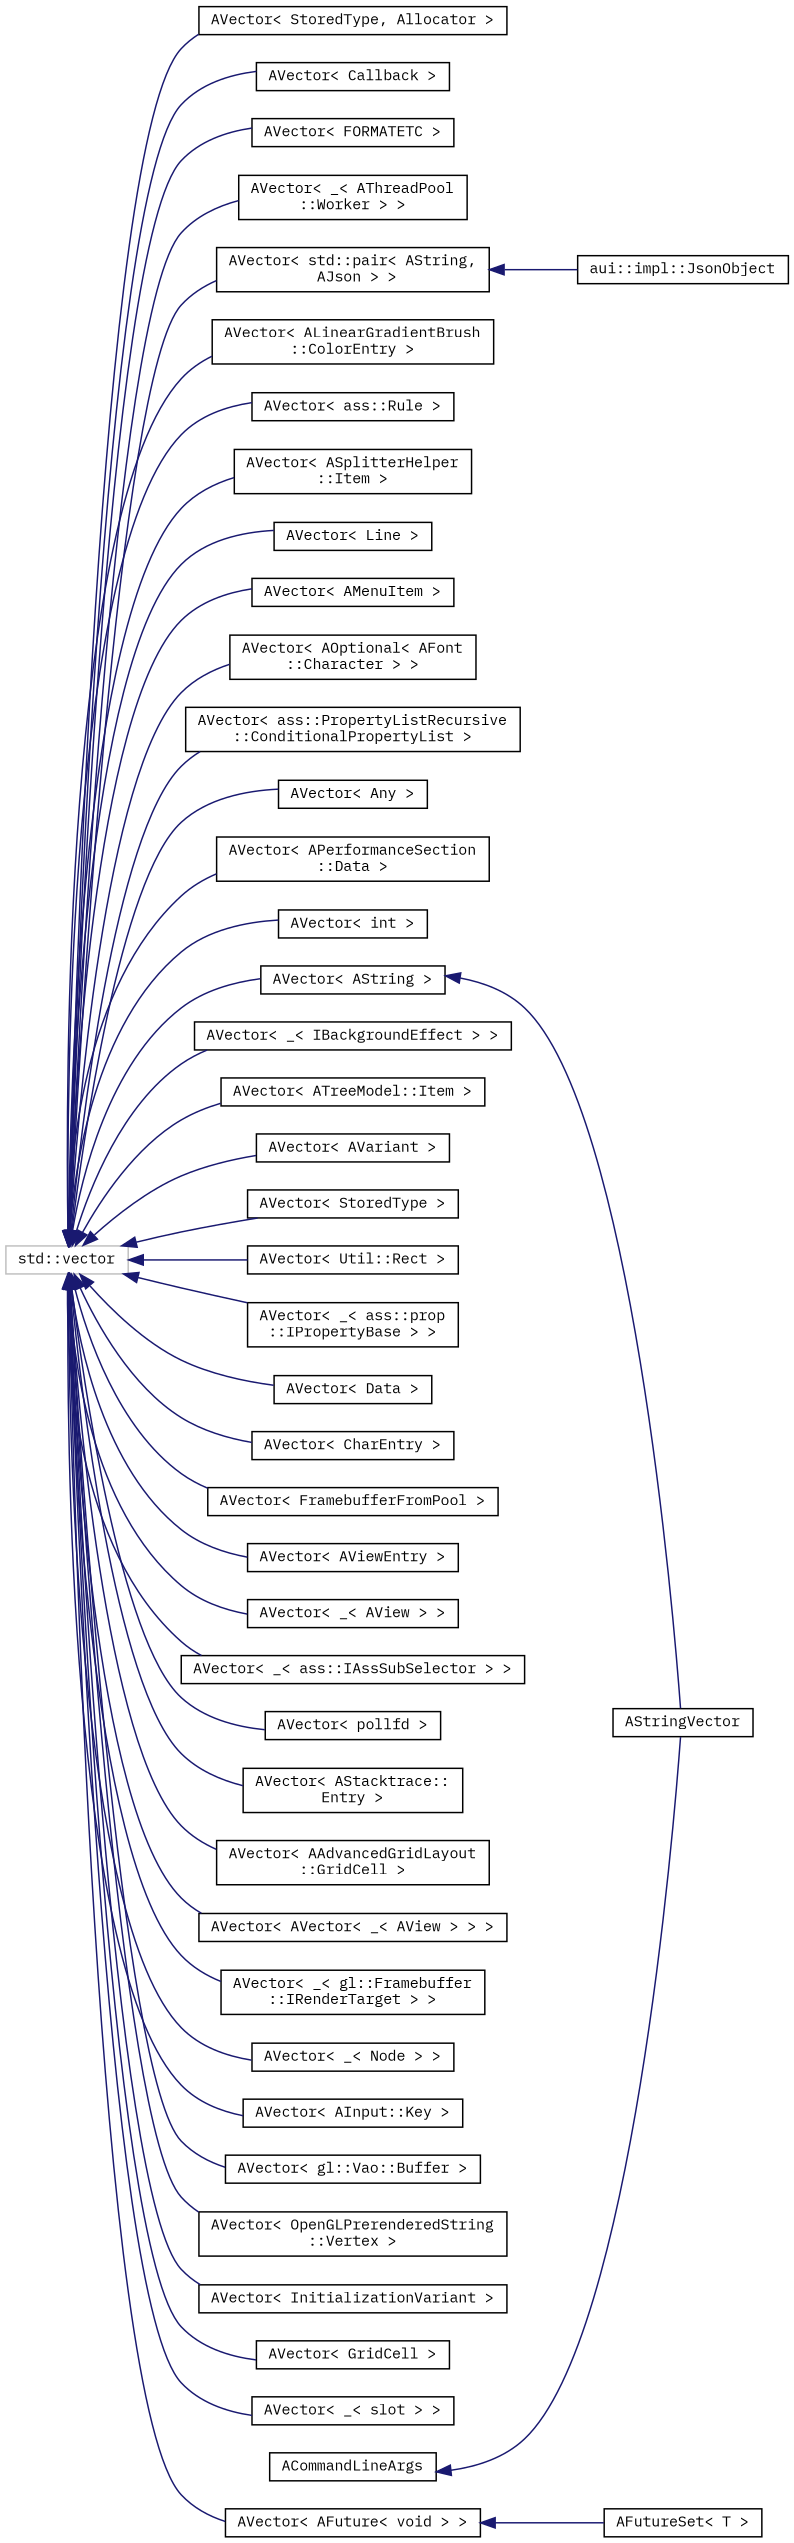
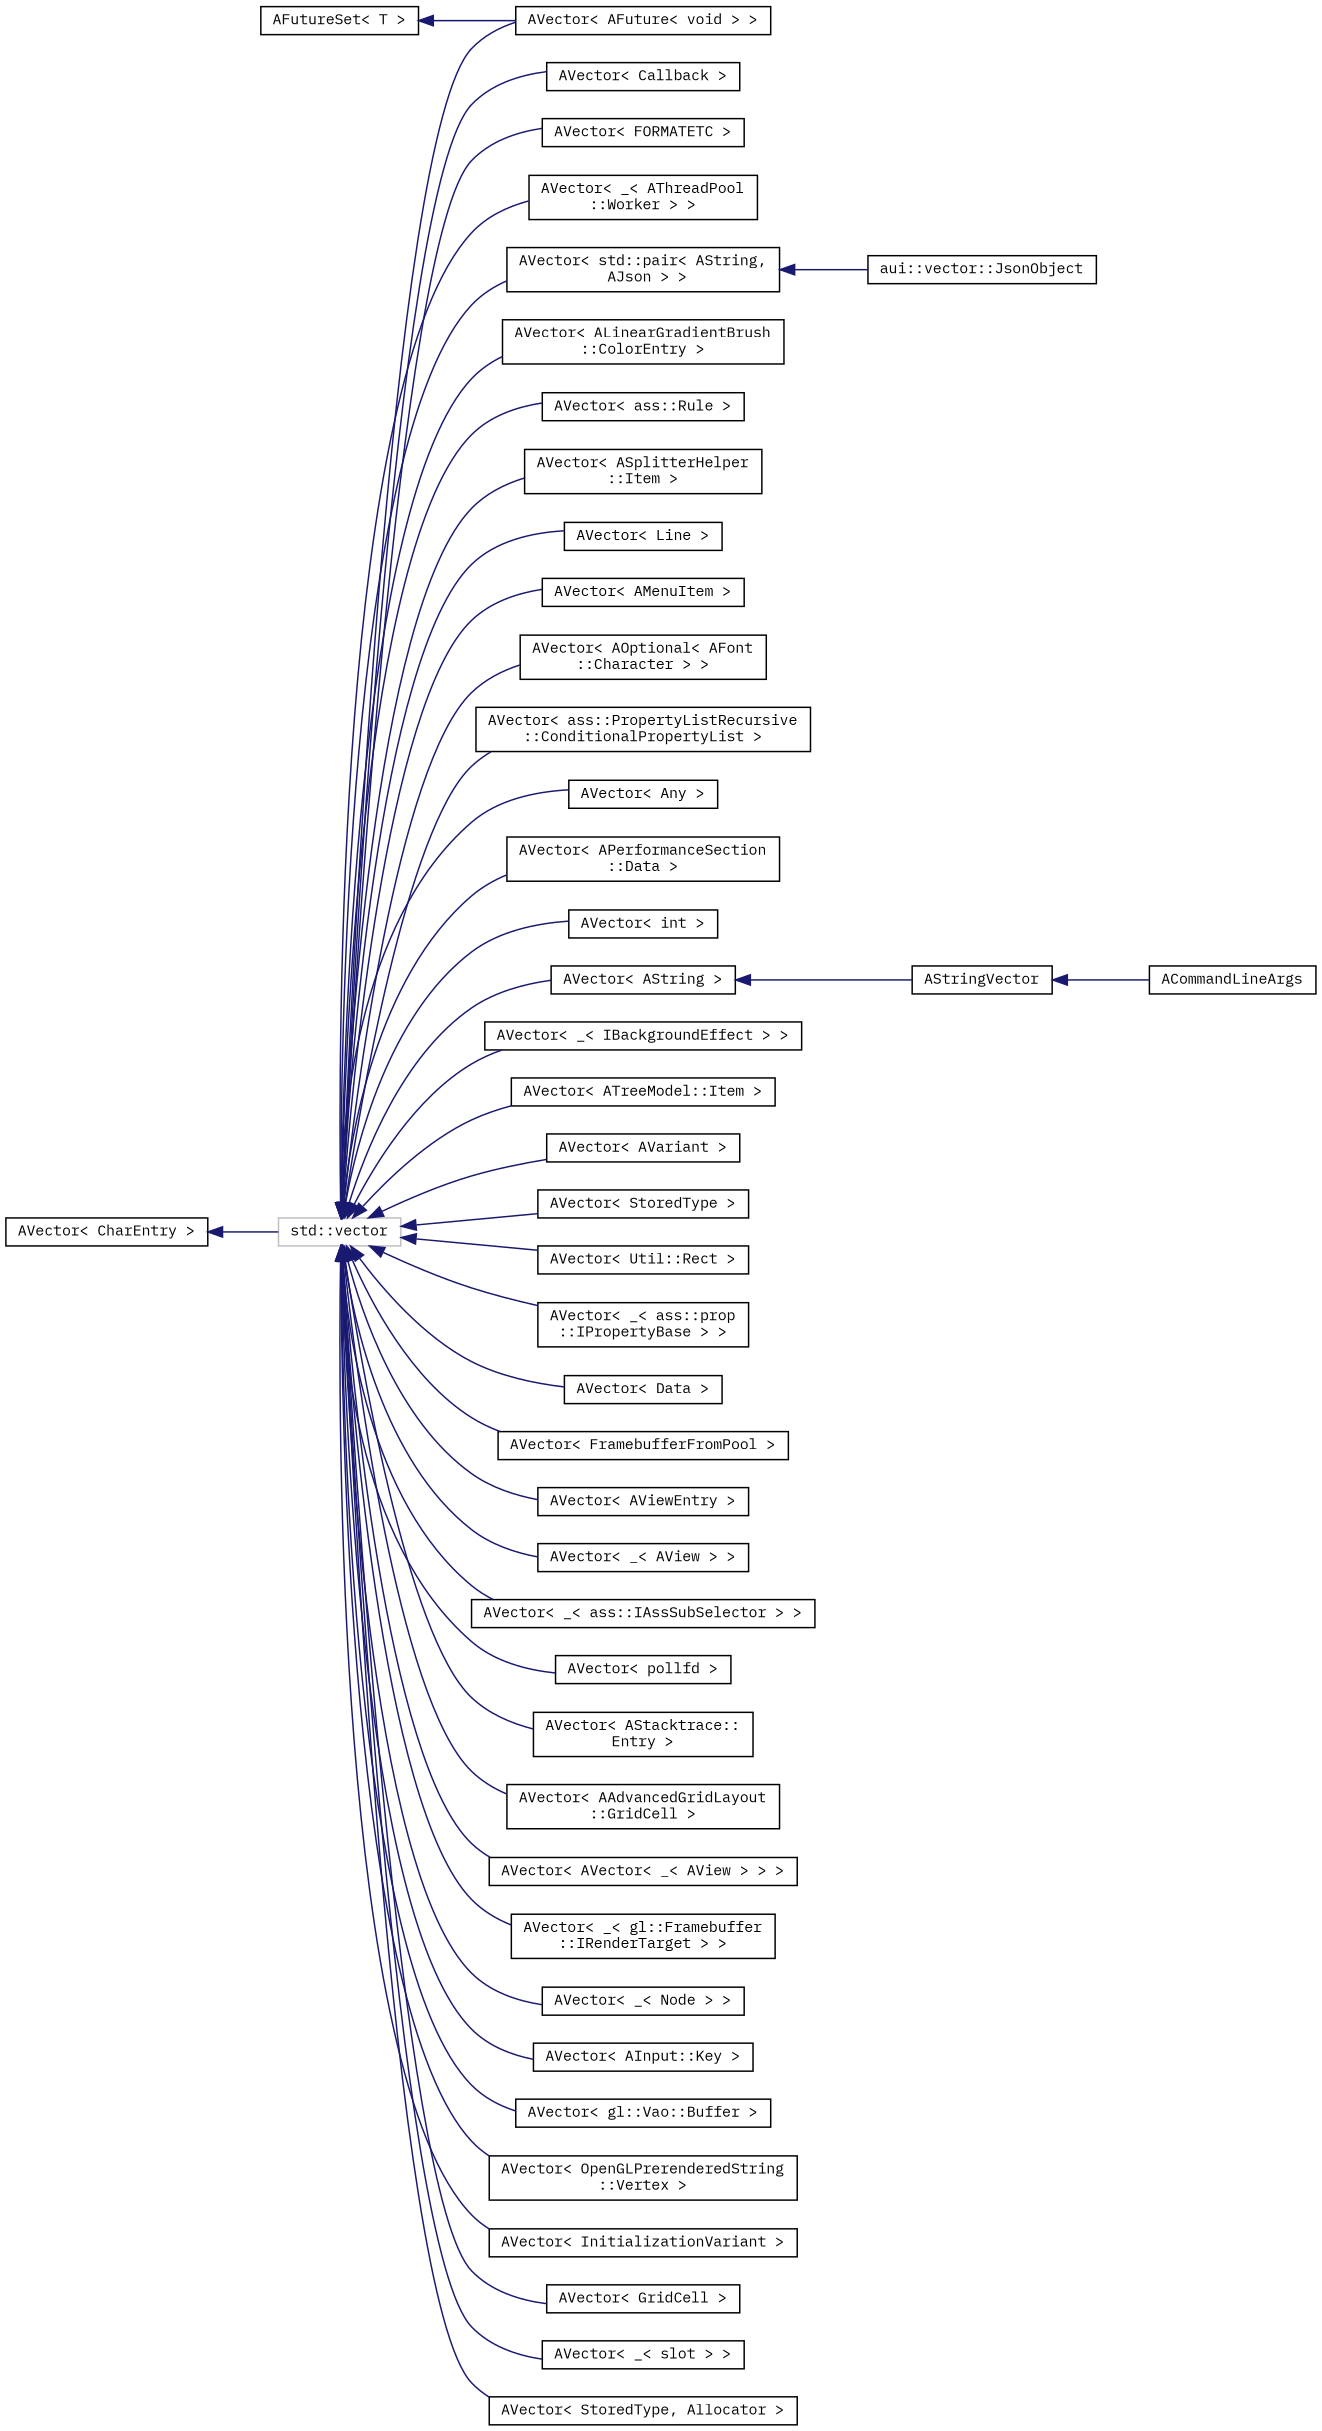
node "aui::impl::JsonObject": label "aui::impl::JsonObject" -> "aui::vector::JsonObject"
edge "AVector< CharEntry >" -> "std::vector": reversed
edge "AStringVector" -> "ACommandLineArgs": reversed
edge "AFutureSet< T >" -> "AVector< AFuture< void > >": reversed
